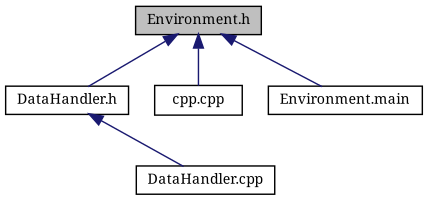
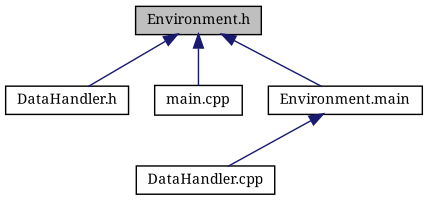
node "cpp.cpp": label "cpp.cpp" -> "main.cpp"
edge "DataHandler.cpp" -> "DataHandler.h": now "DataHandler.cpp" -> "Environment.main"
